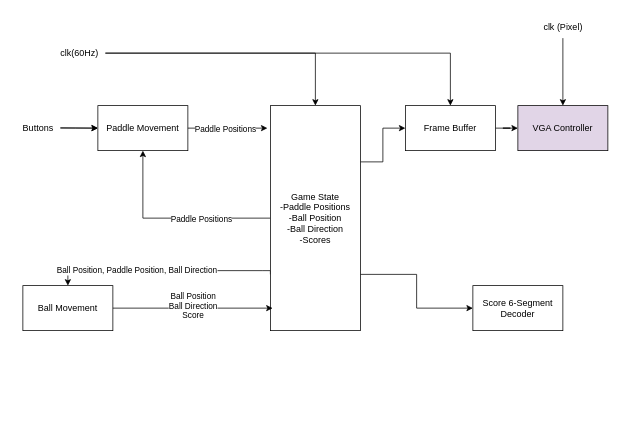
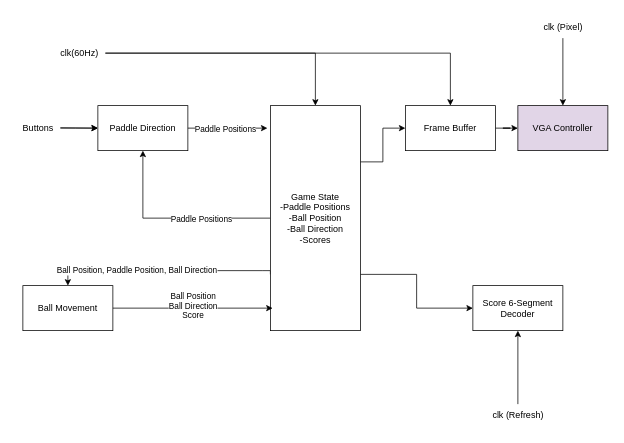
node "Paddle Movement": label "Paddle Movement" -> "Paddle Direction"
edge "clk (Refresh)" -> "Score 6-Segment Decoder": added
node "clk (Refresh)": added
